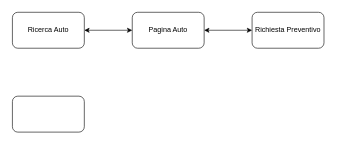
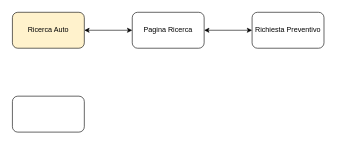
node "Ricerca Auto": fillcolor #ffffff -> #fff2cc
node "Pagina Auto": label "Pagina Auto" -> "Pagina Ricerca"
